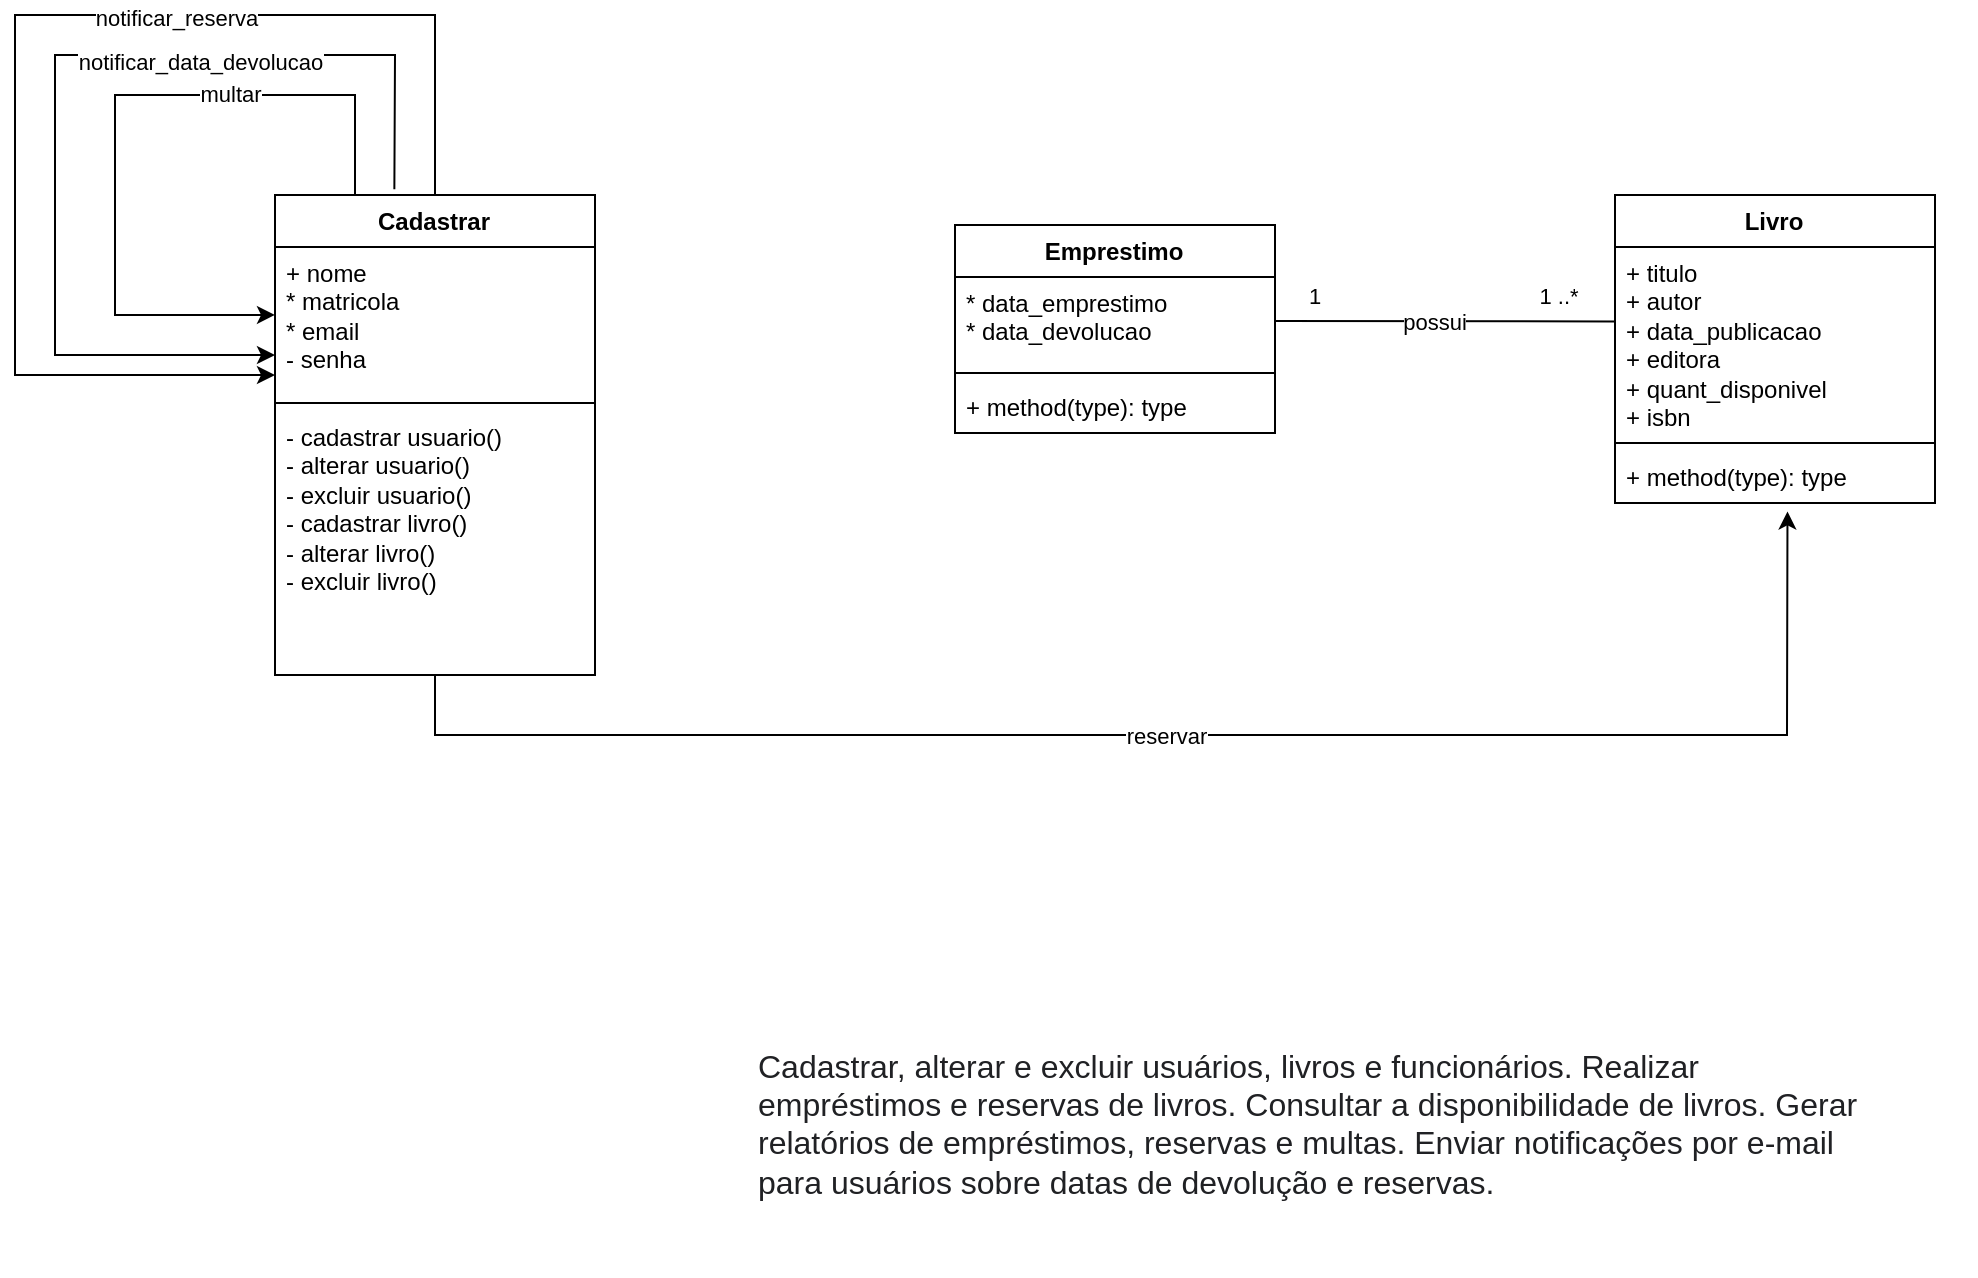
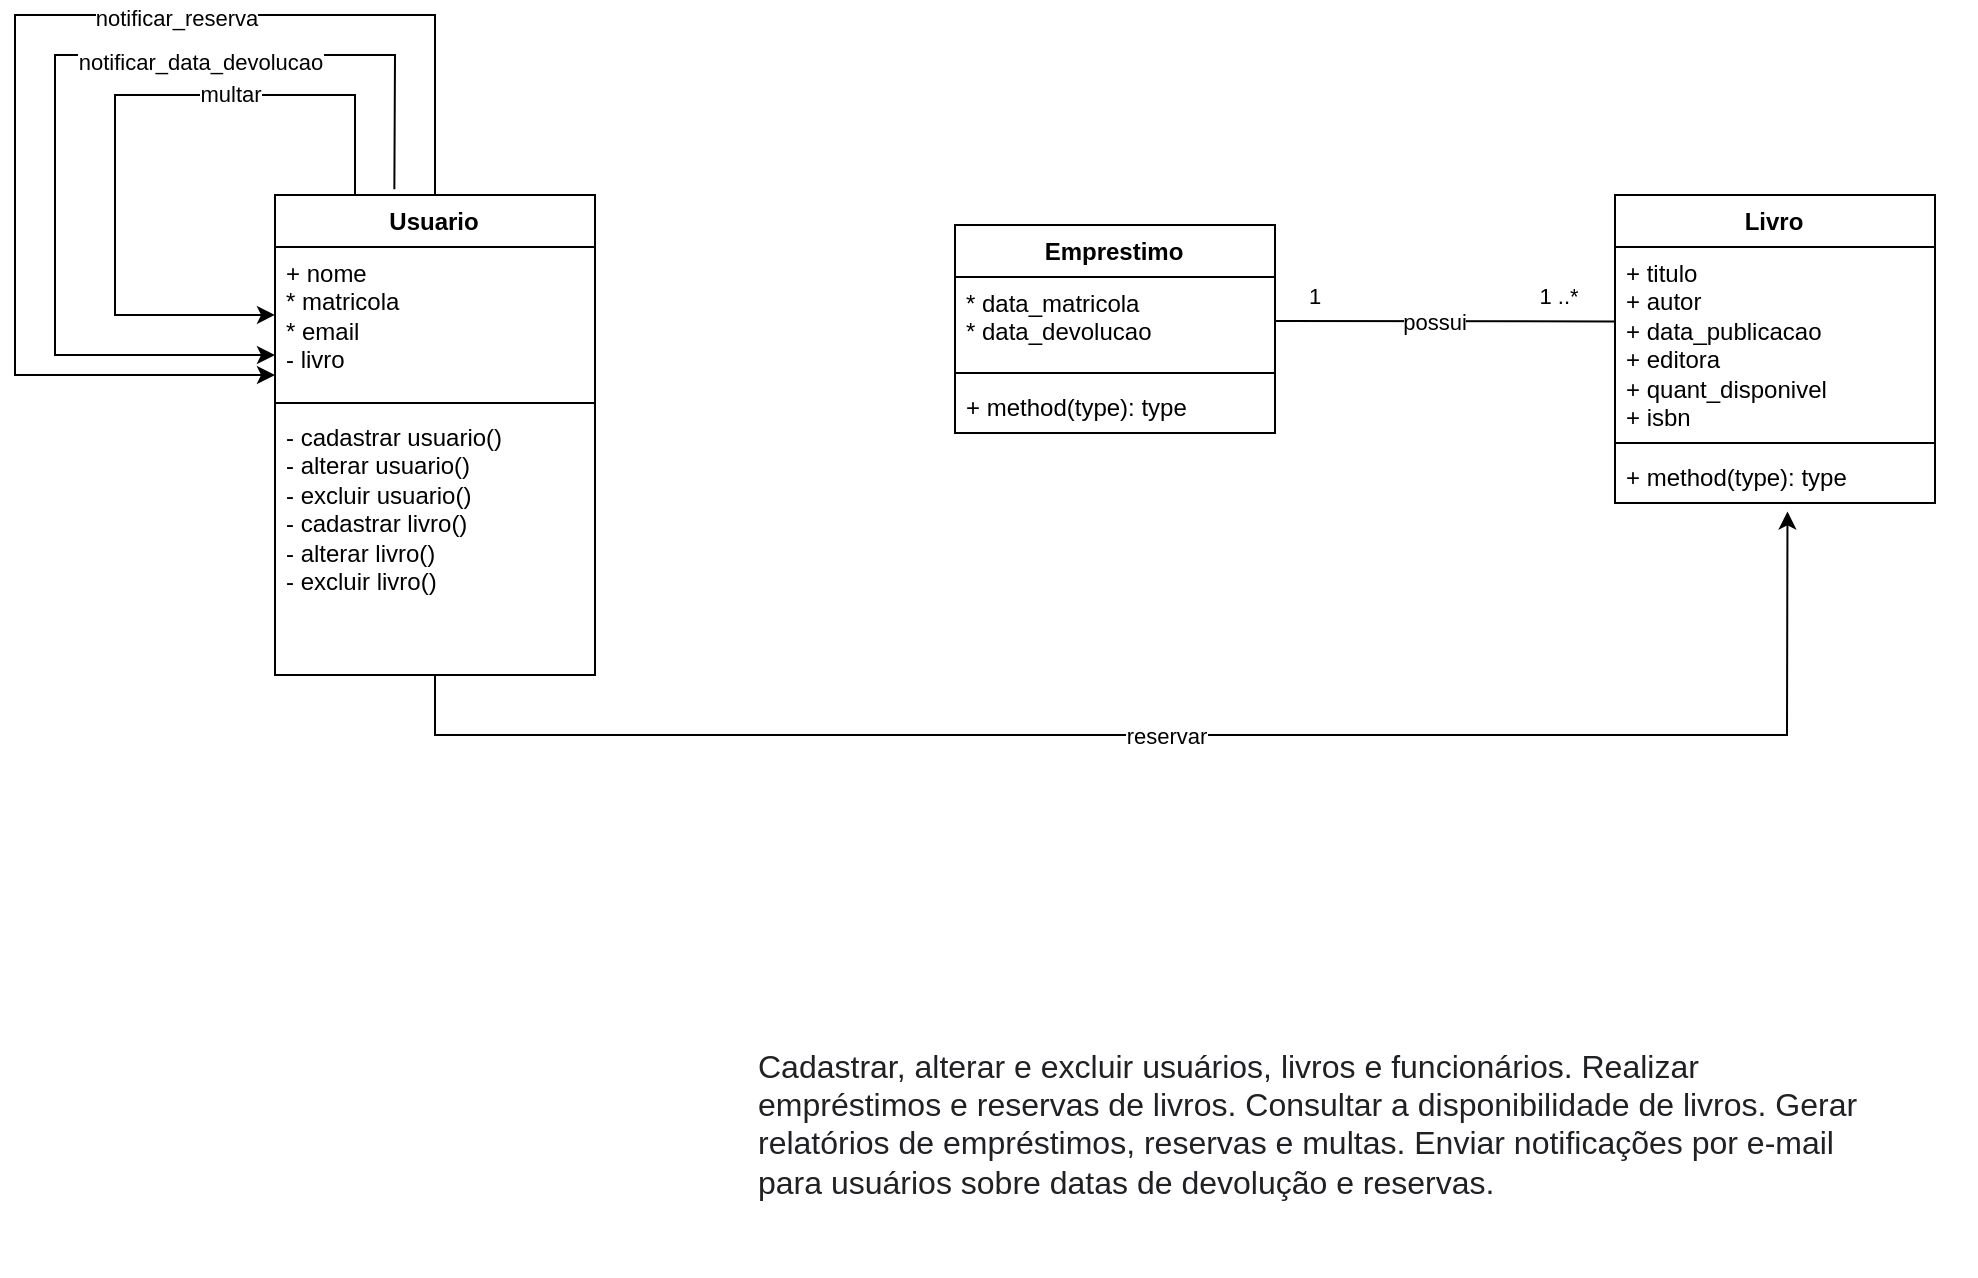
node "Cadastrar": label "Cadastrar" -> "Usuario"
node "+ nome * matricola * email - senha": label "+ nome * matricola * email - senha" -> "+ nome * matricola * email - livro"
node "* data_emprestimo * data_devolucao": label "* data_emprestimo * data_devolucao" -> "* data_matricola * data_devolucao"
